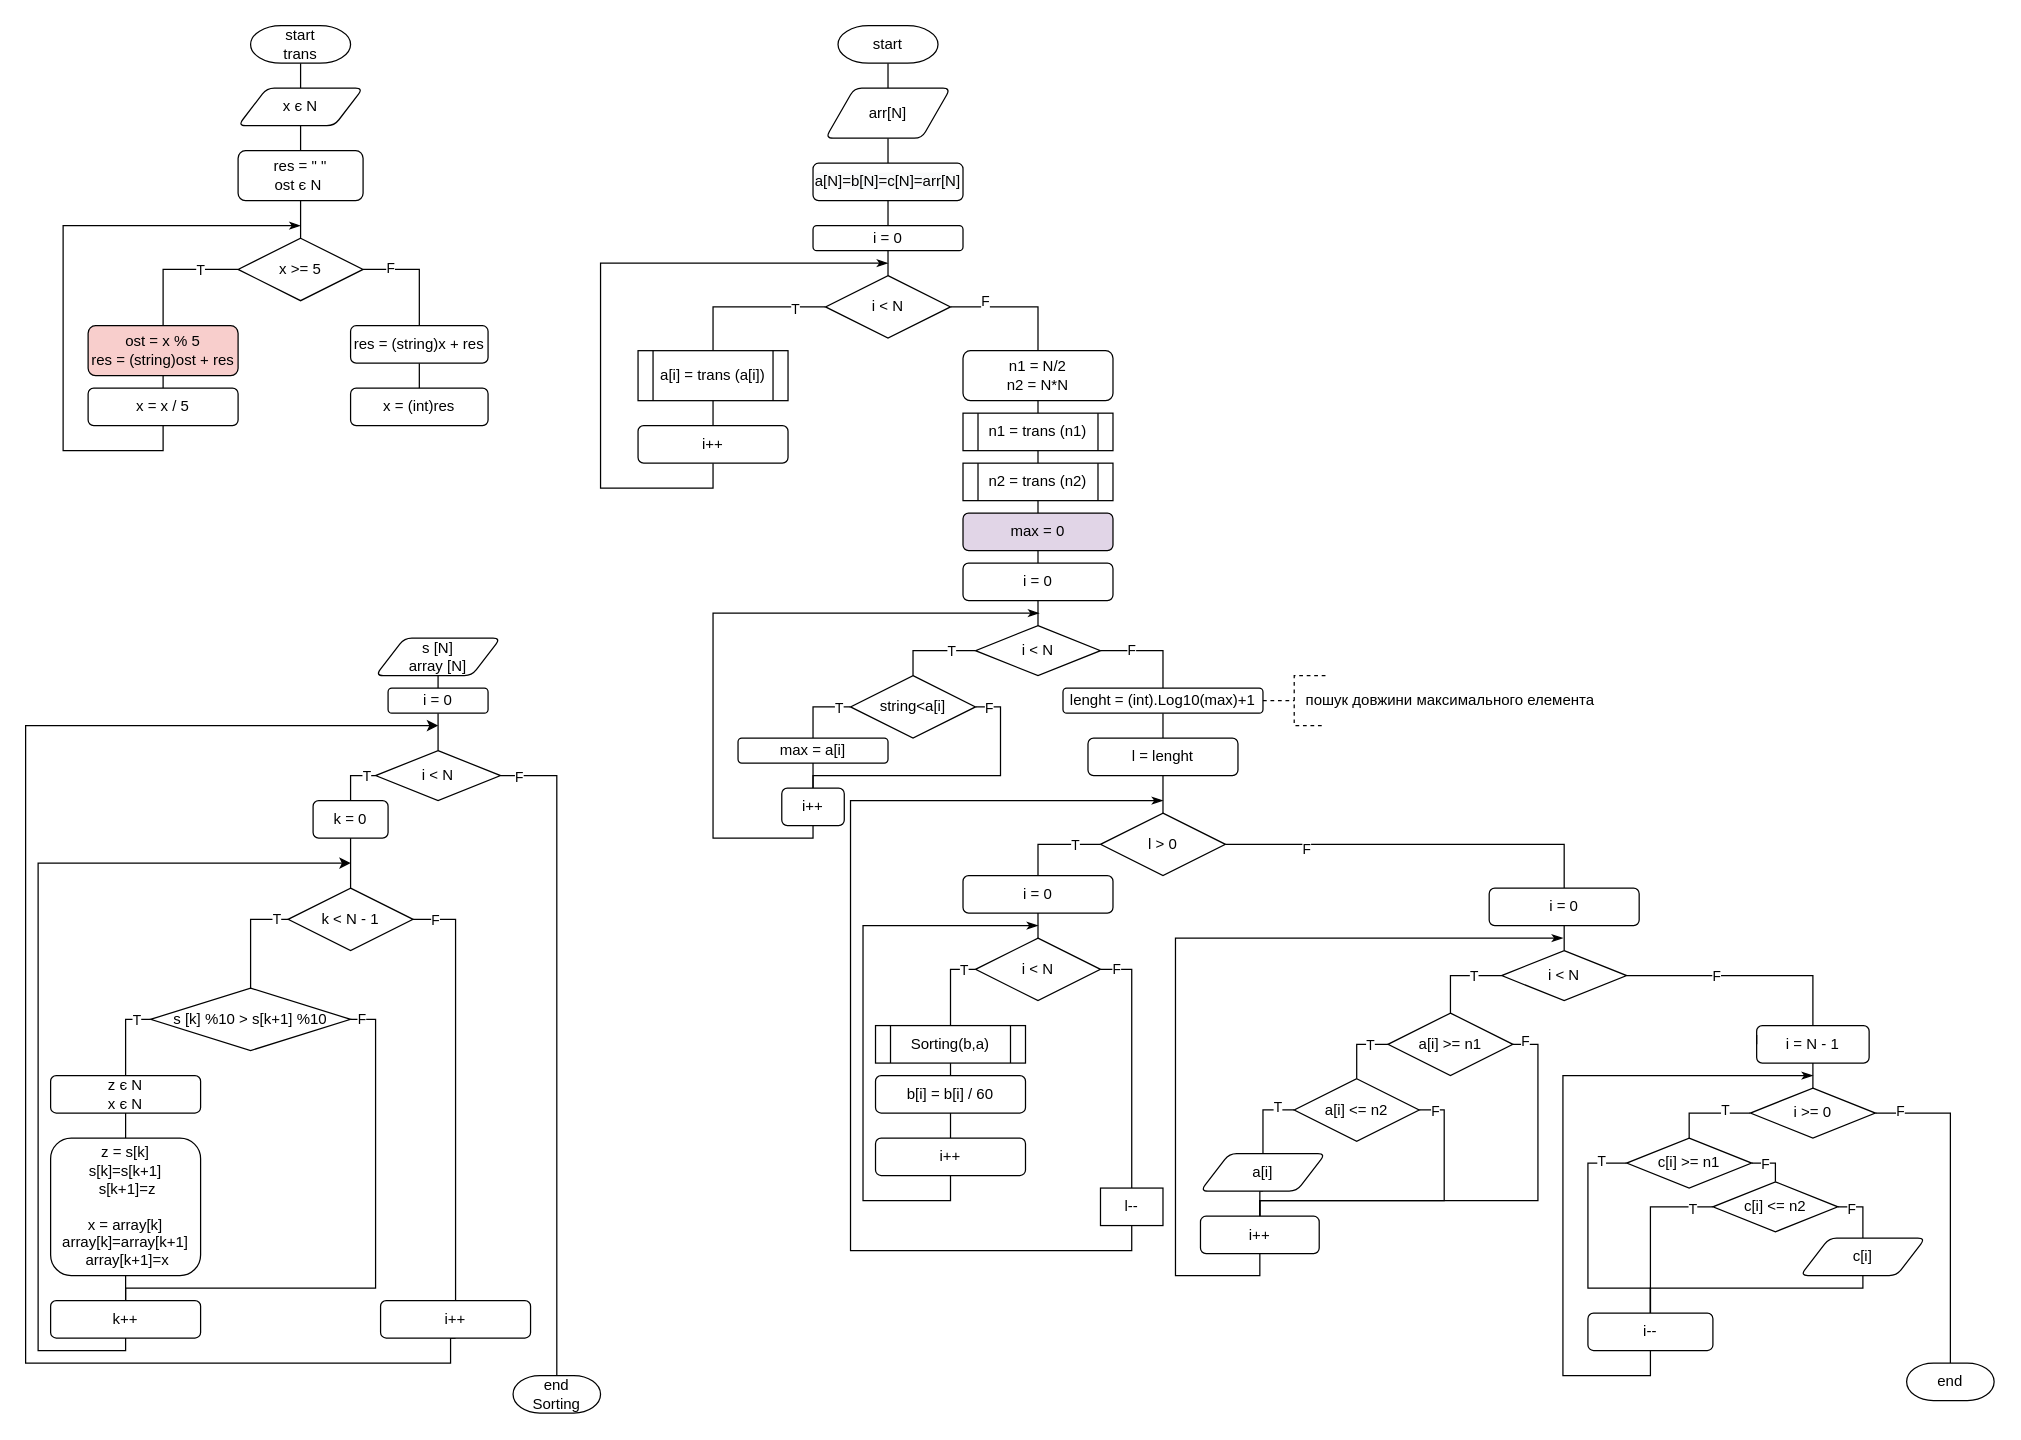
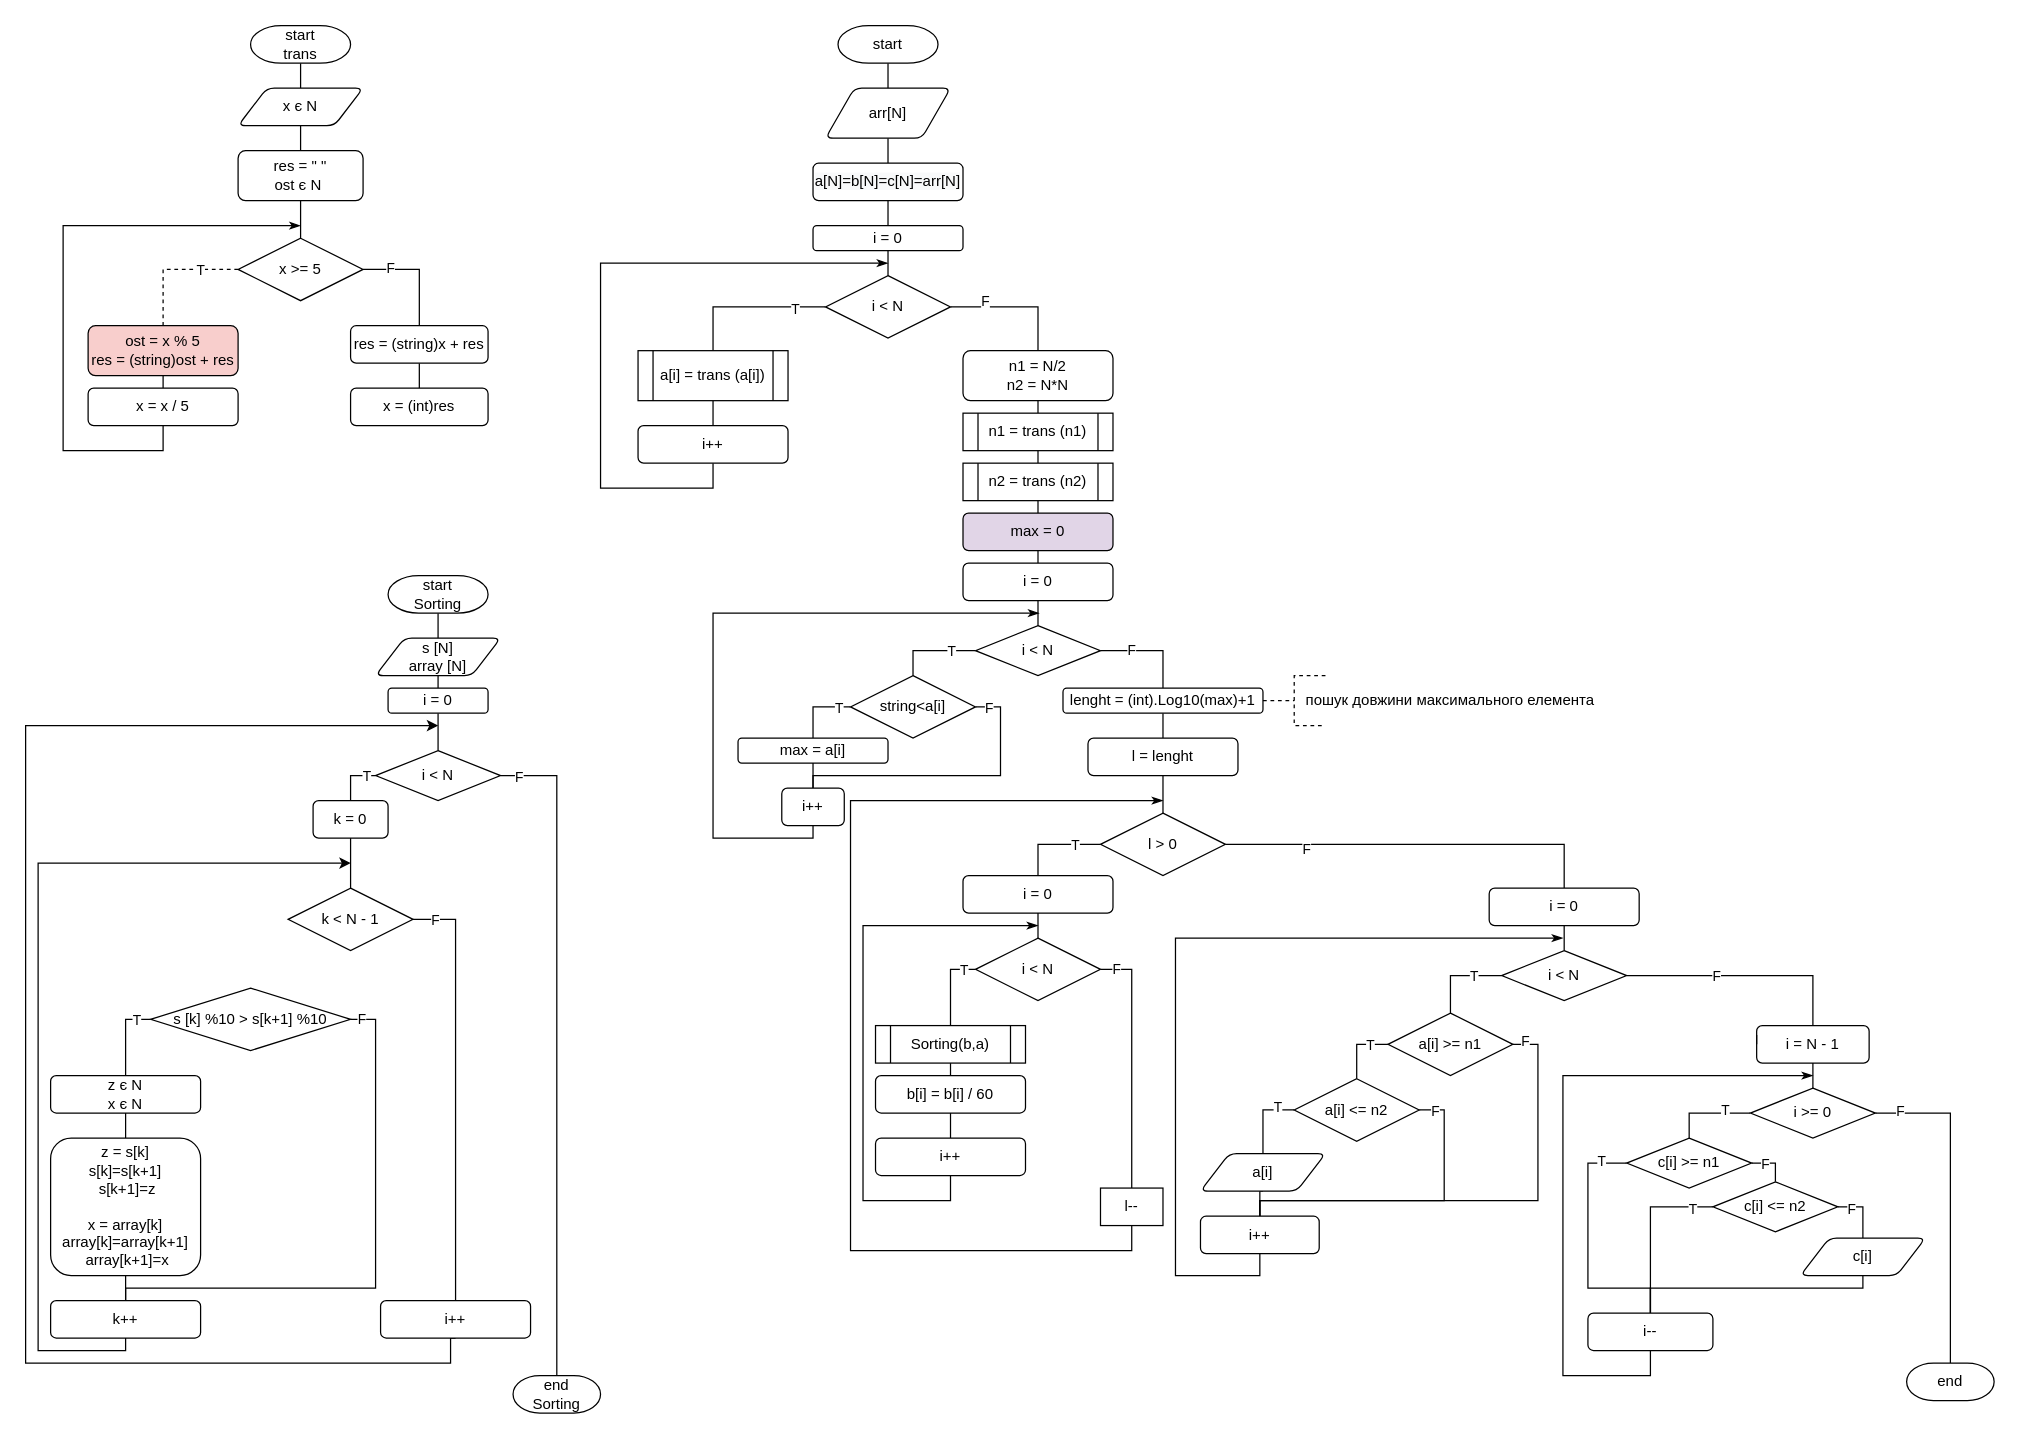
edge "x >= 5" -- "ost = x % 5 res = (string)ost + res": style solid -> dashed
node "start Sorting": added
edge "start Sorting" -- "s [N] array [N]": added
edge "k < N - 1" -- "s [k] %10 > s[k+1] %10": removed, label "T"
